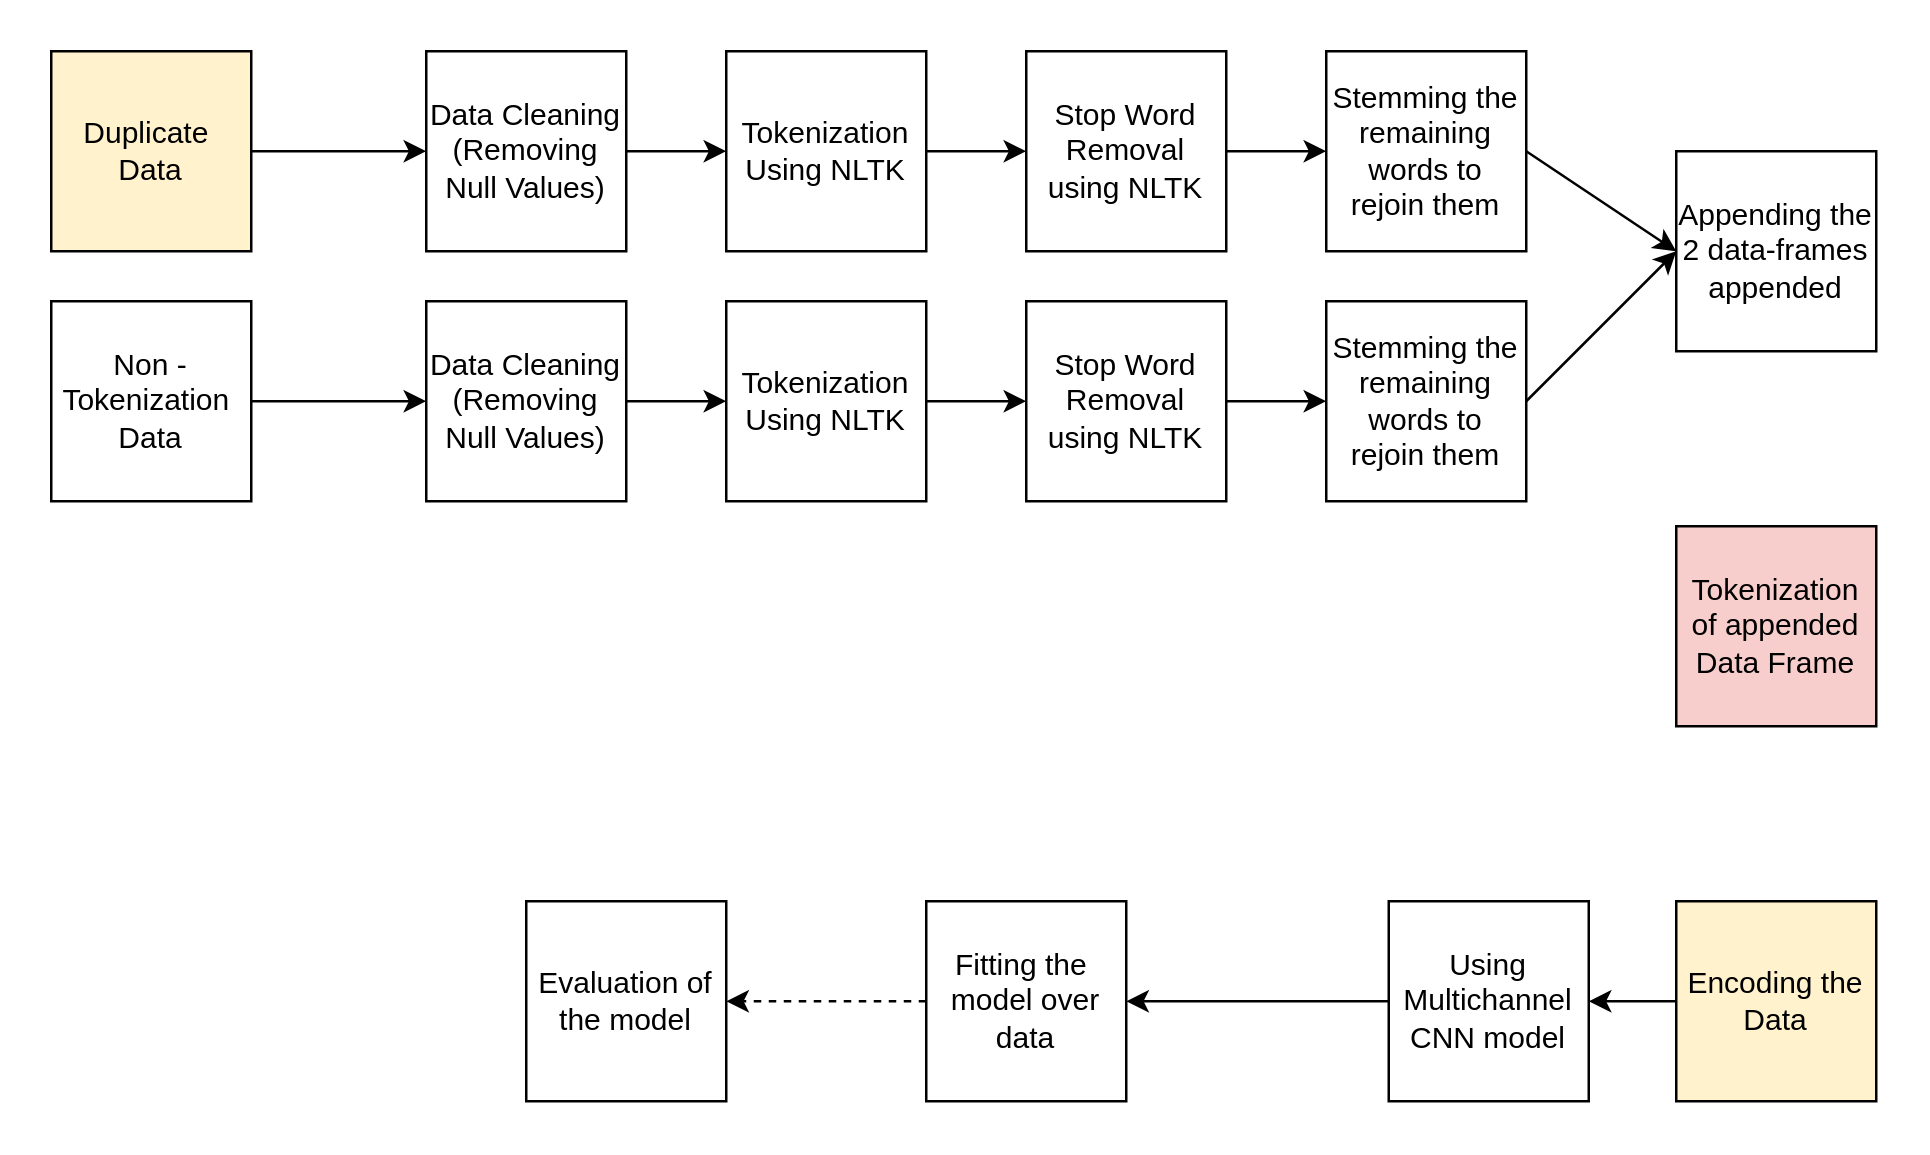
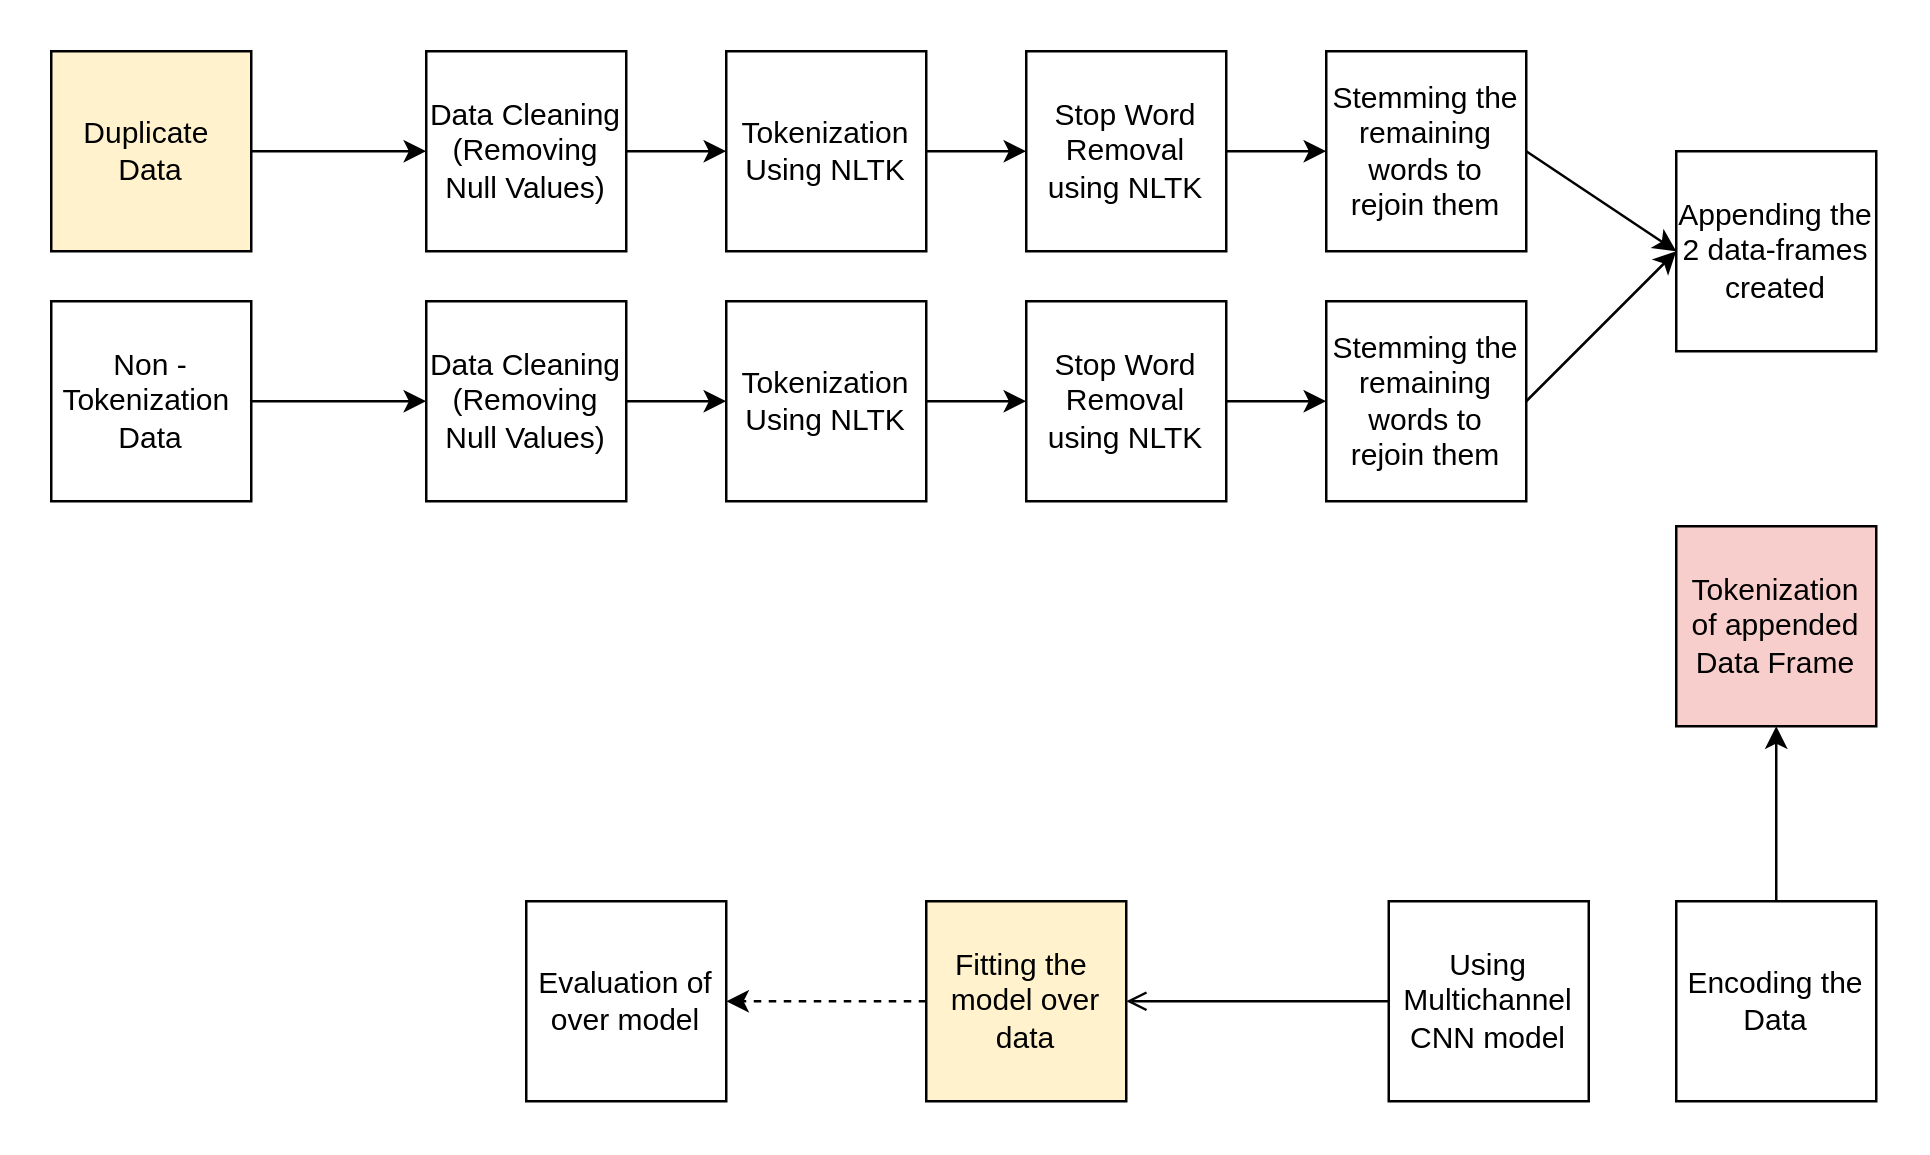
node "Appending the 2 data-frames appended": label "Appending the 2 data-frames appended" -> "Appending the 2 data-frames created"
node "Evaluation of the model": label "Evaluation of the model" -> "Evaluation of over model"
node "Fitting the model over data": fillcolor #ffffff -> #fff2cc
edge "Using Multichannel CNN model" -> "Fitting the model over data": arrowhead classic -> open
edge "Encoding the Data" -> "Using Multichannel CNN model": now "Encoding the Data" -> "Tokenization of appended Data Frame"
node "Encoding the Data": fillcolor #fff2cc -> #ffffff
